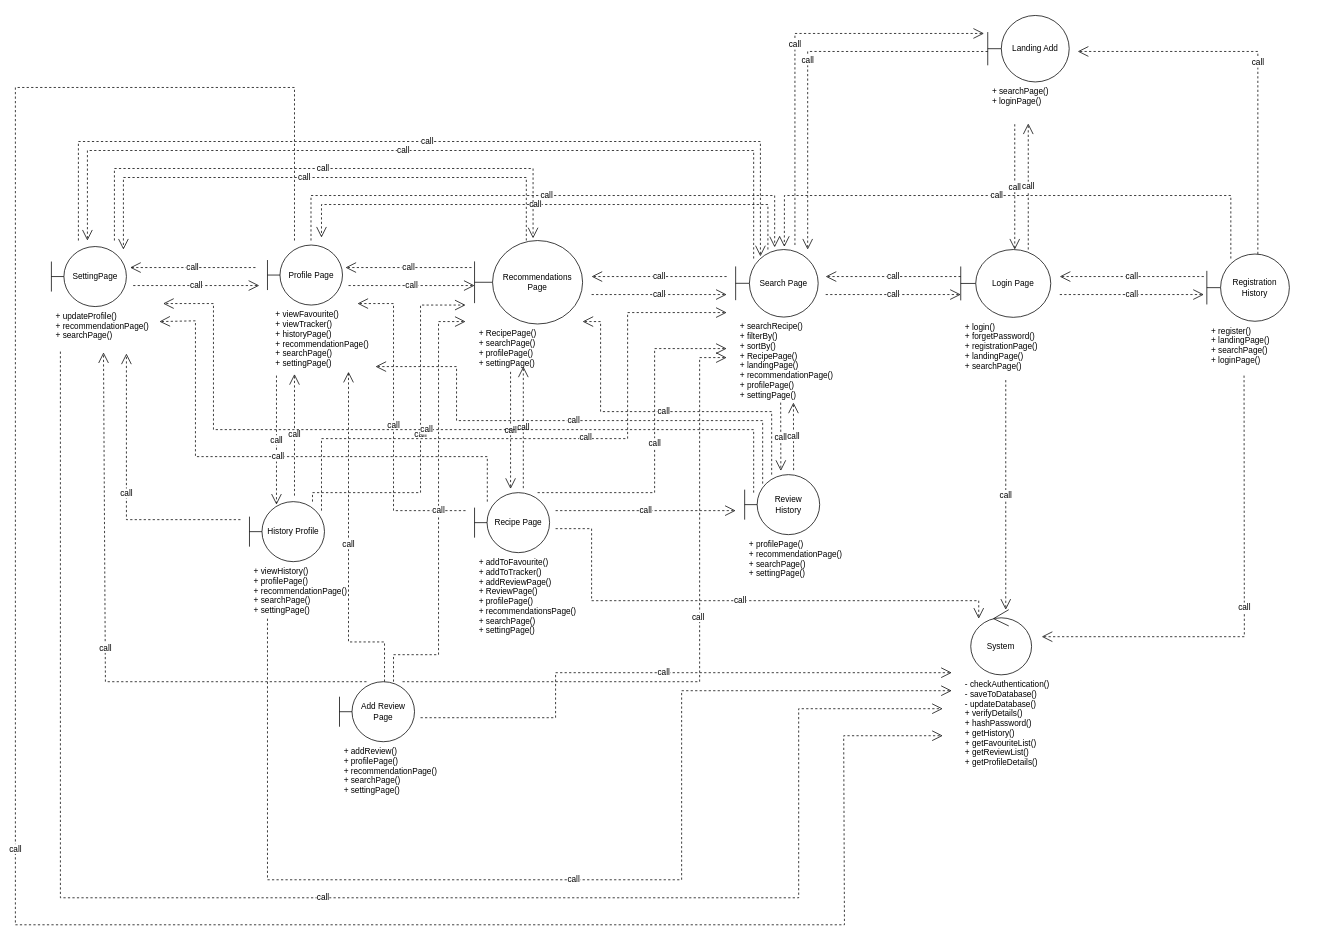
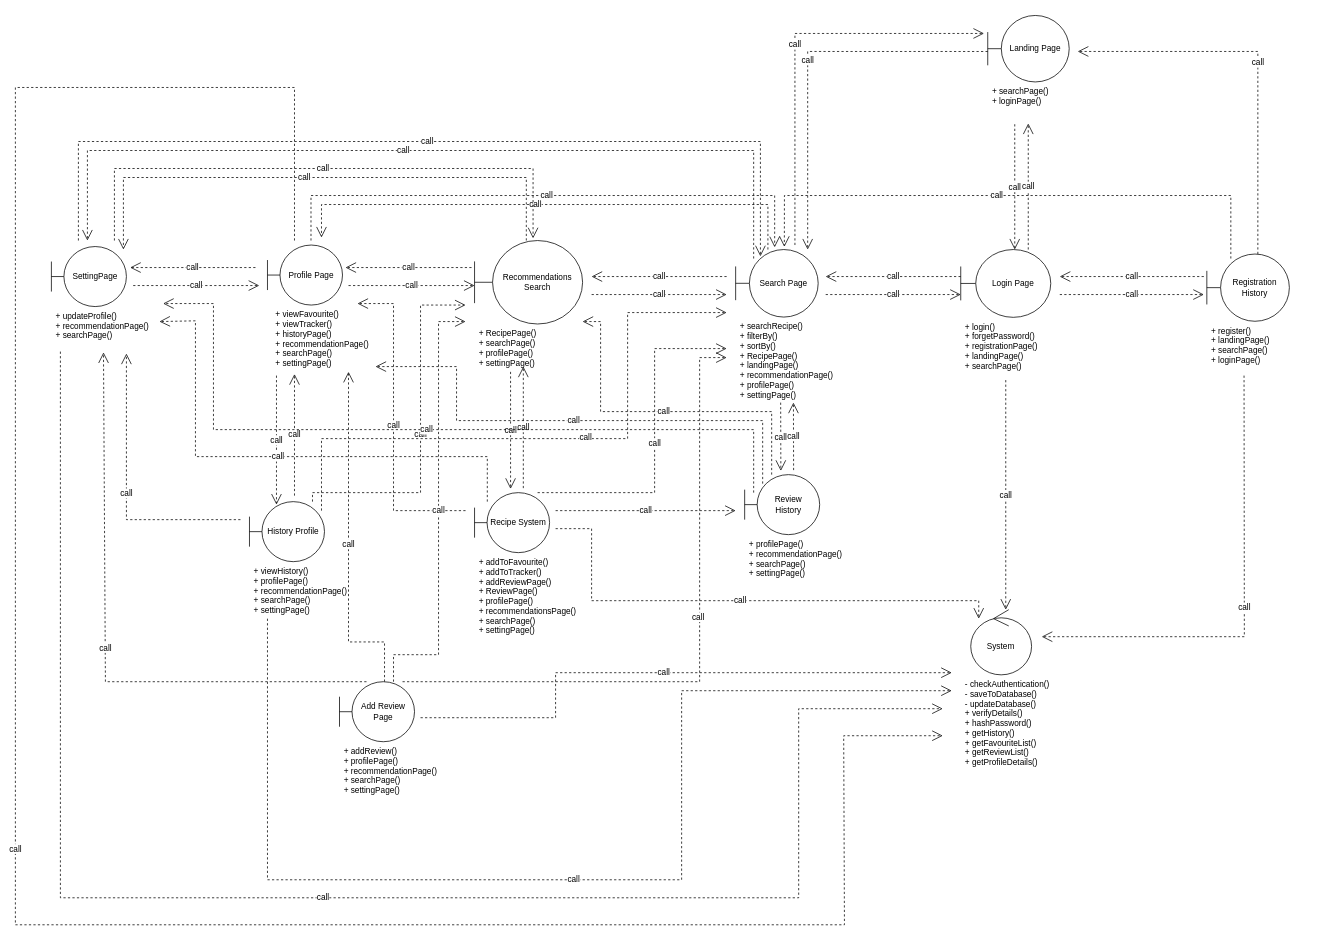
node "Landing Add": label "Landing Add" -> "Landing Page"
node "Recommendations Page": label "Recommendations Page" -> "Recommendations Search"
node "Recipe Page": label "Recipe Page" -> "Recipe System"
